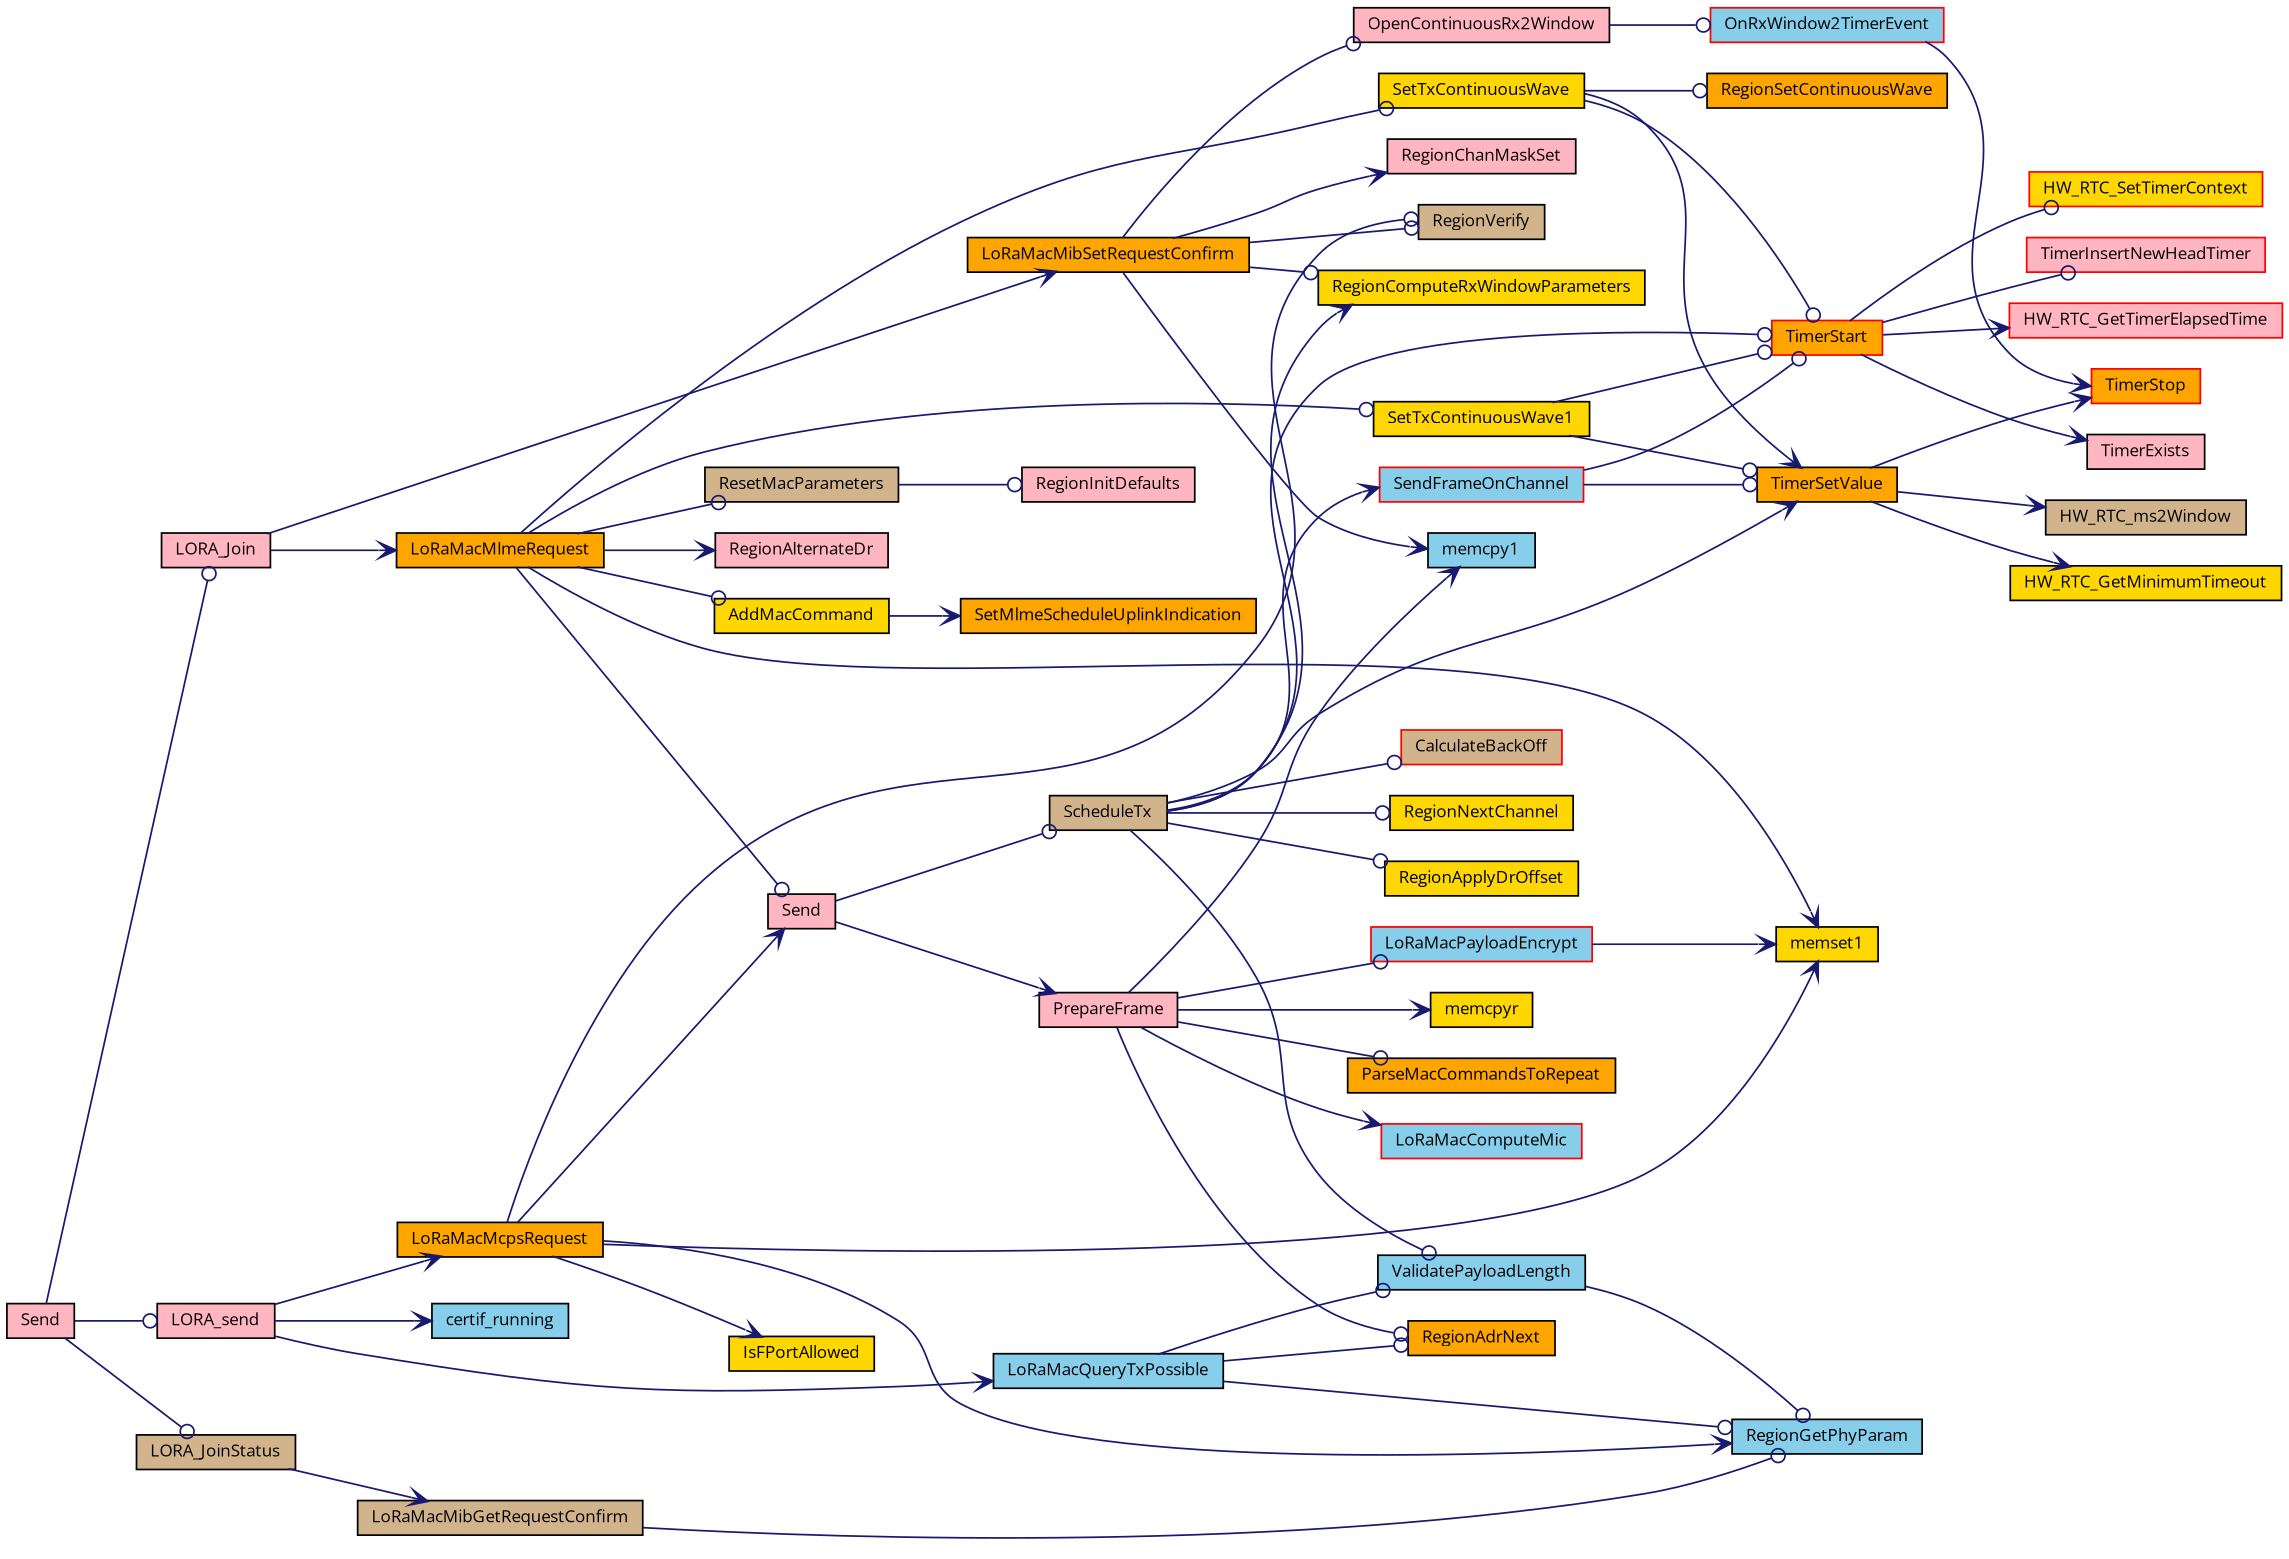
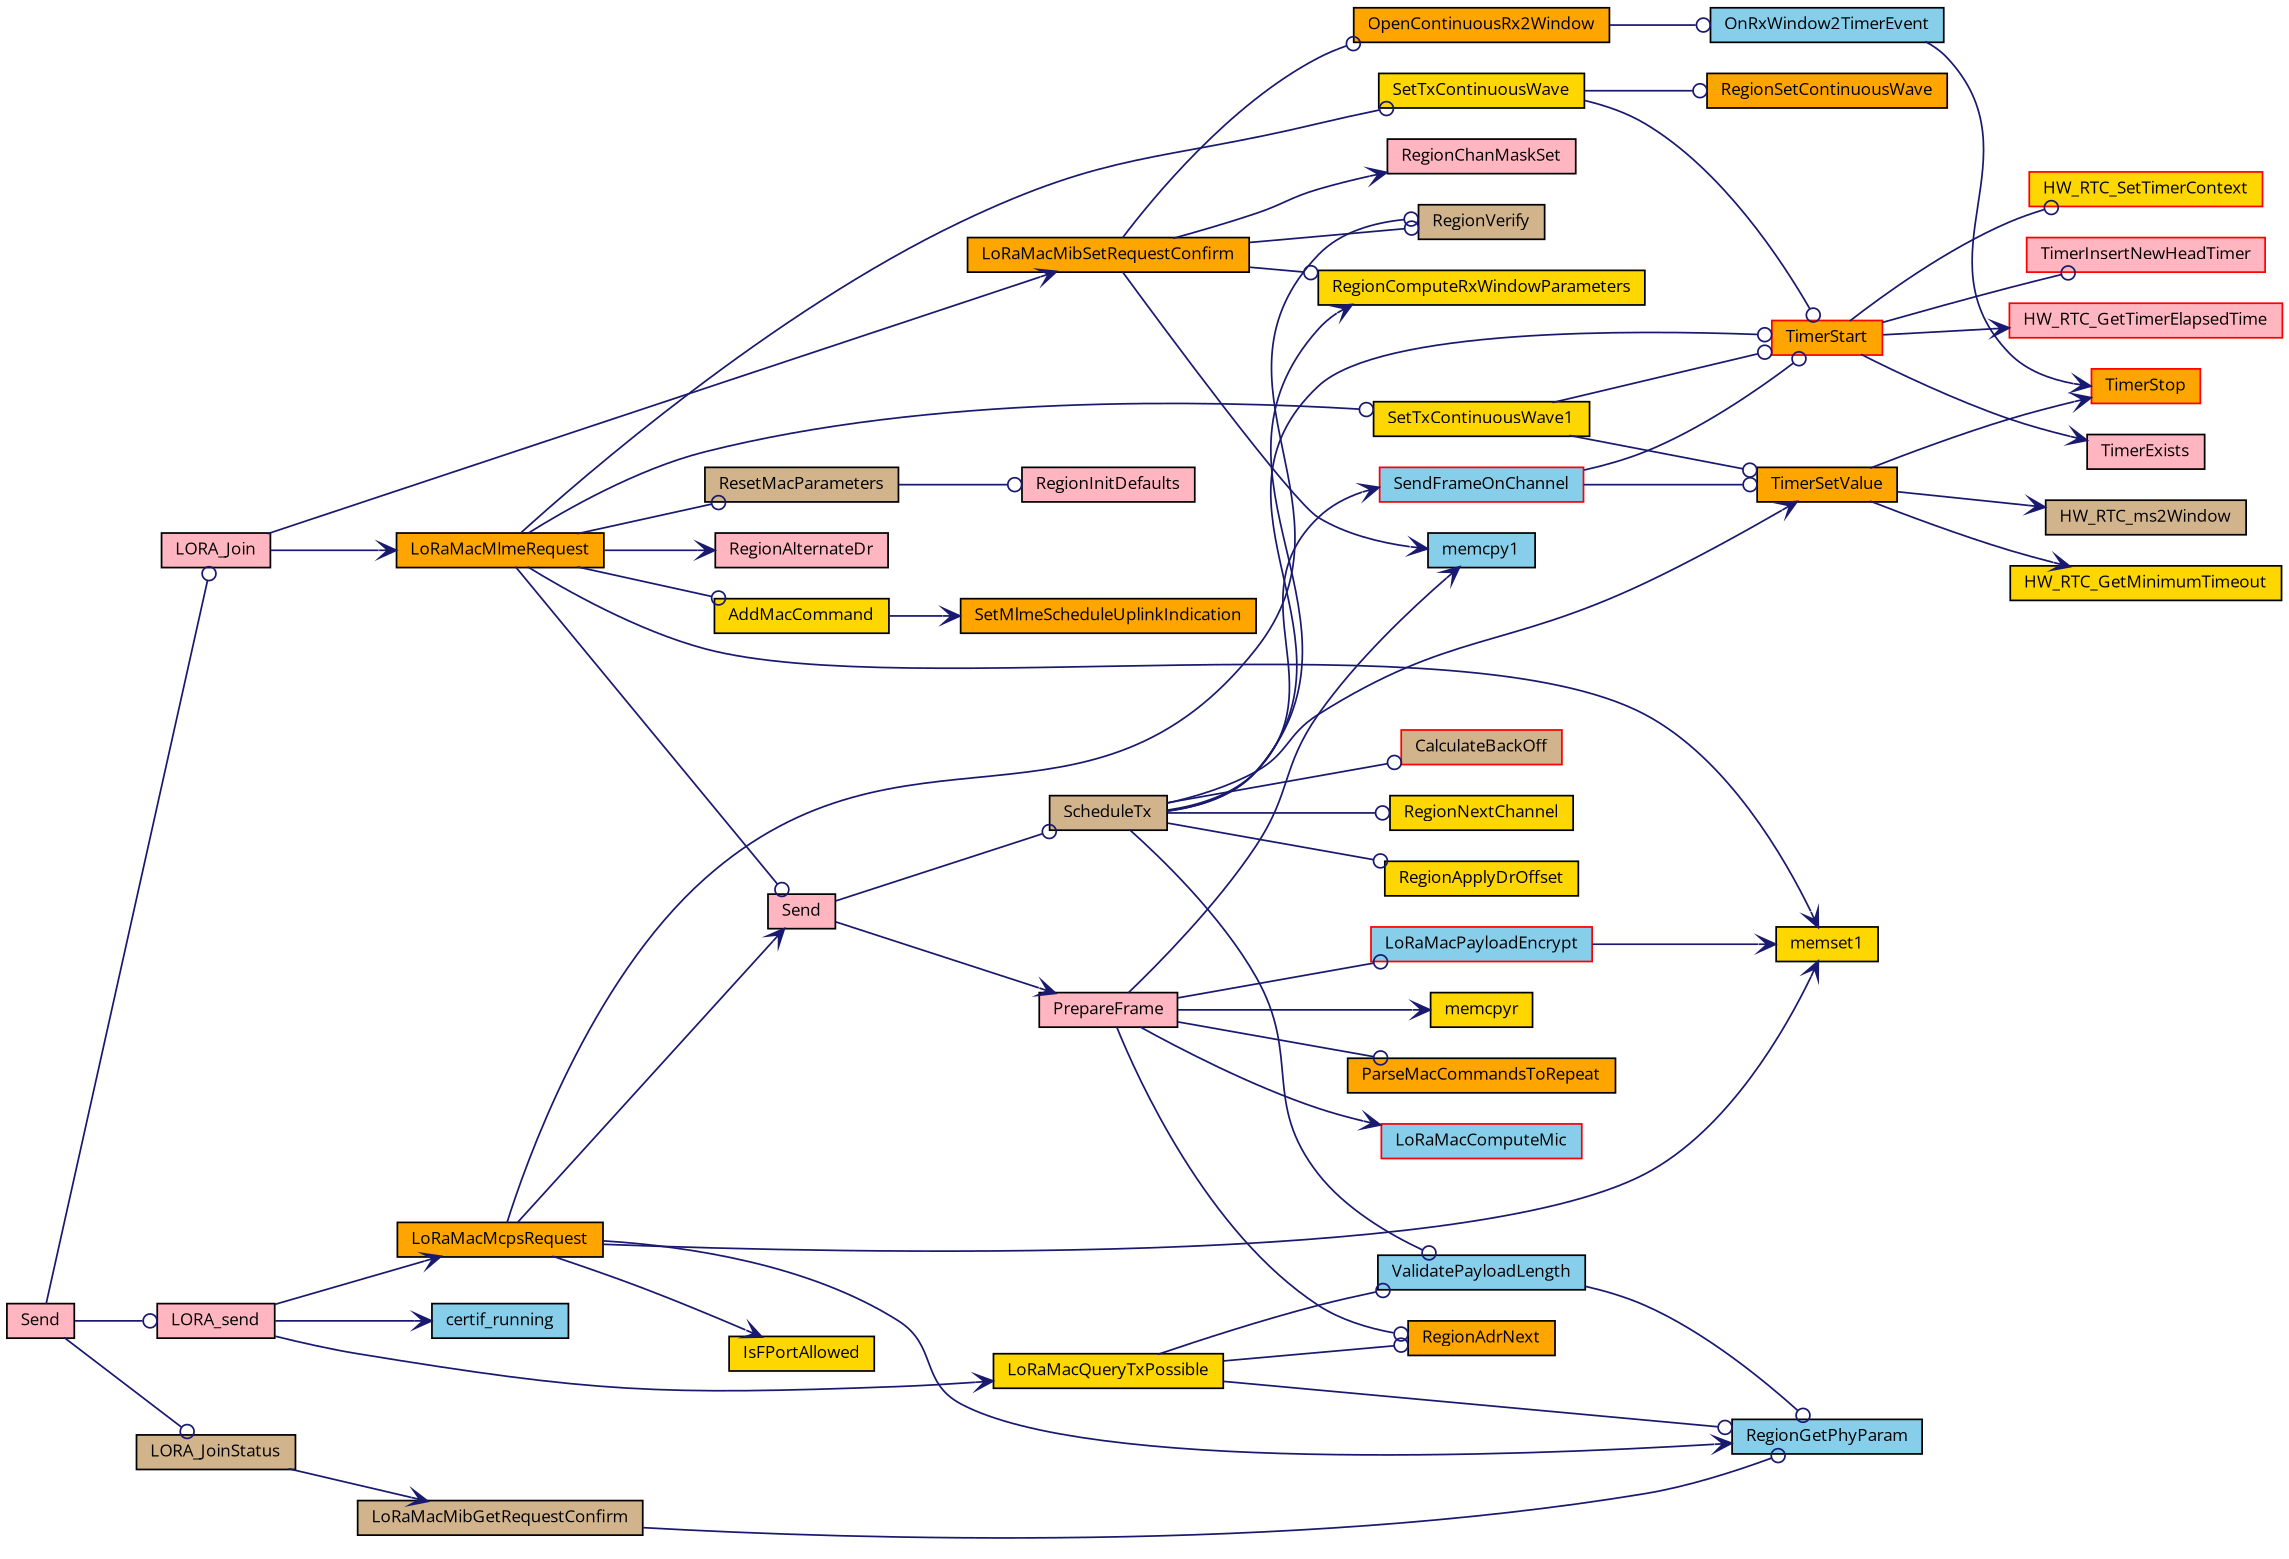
node "OpenContinuousRx2Window": fillcolor lightpink -> orange
node "OnRxWindow2TimerEvent": color red -> black
edge "SetTxContinuousWave" -> "TimerSetValue": removed
node "LoRaMacQueryTxPossible": fillcolor skyblue -> gold
